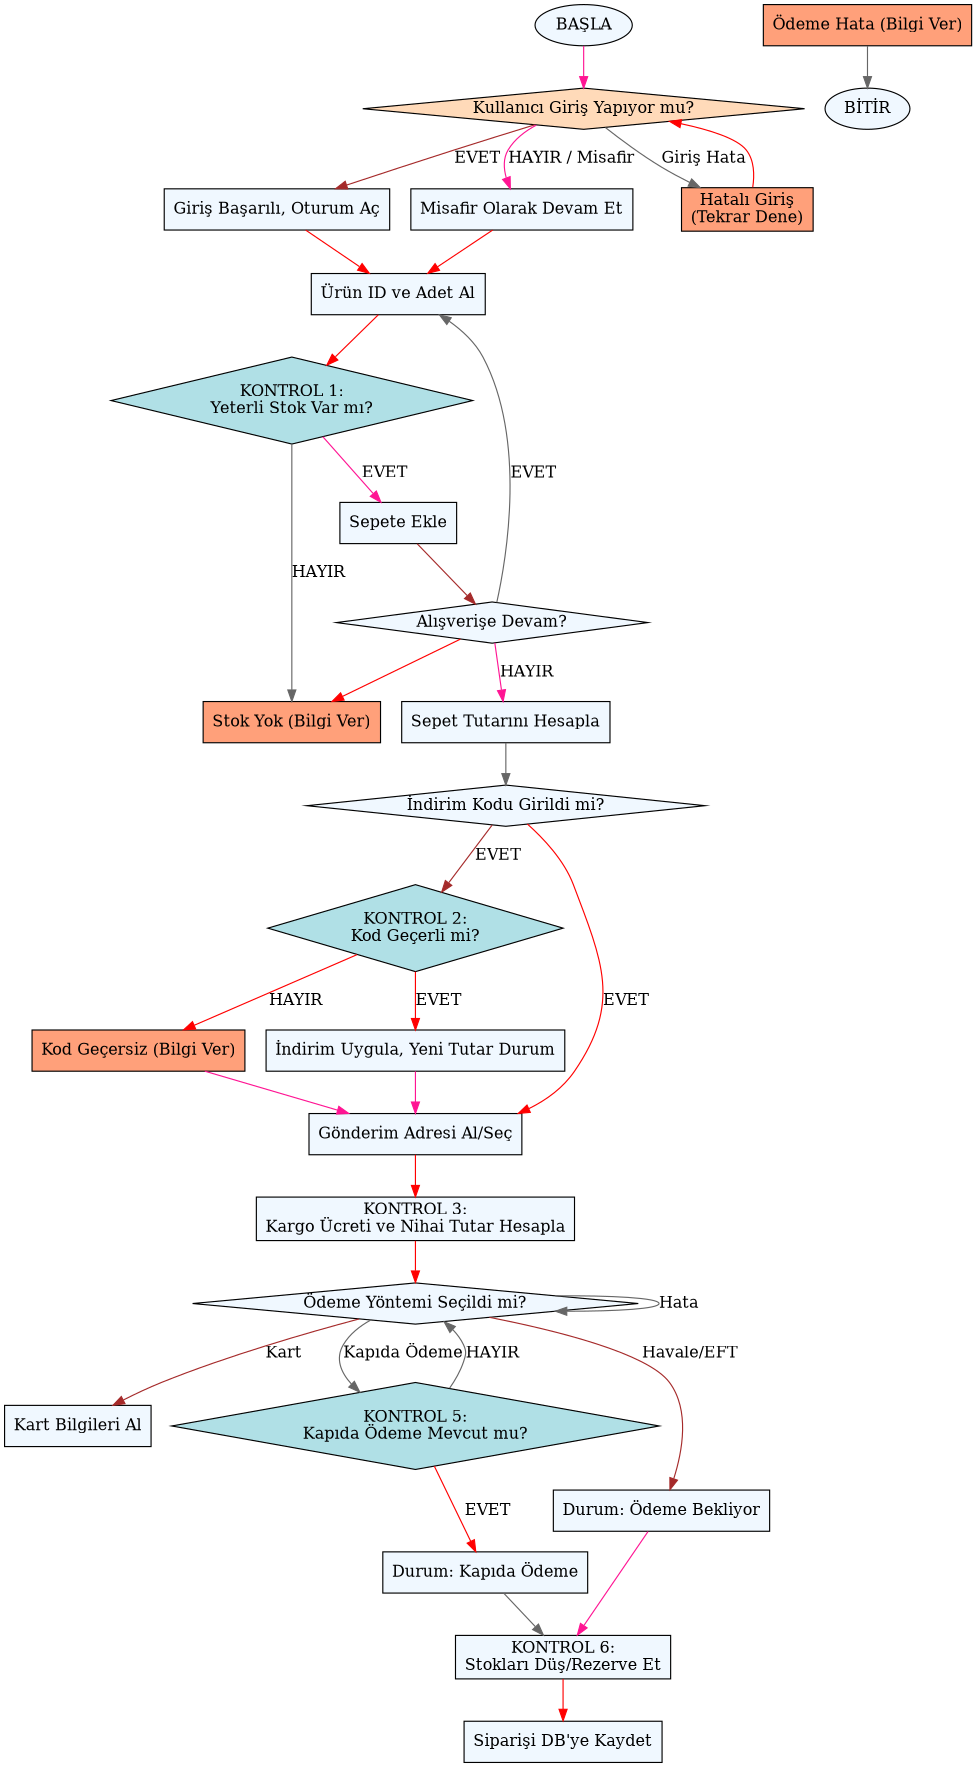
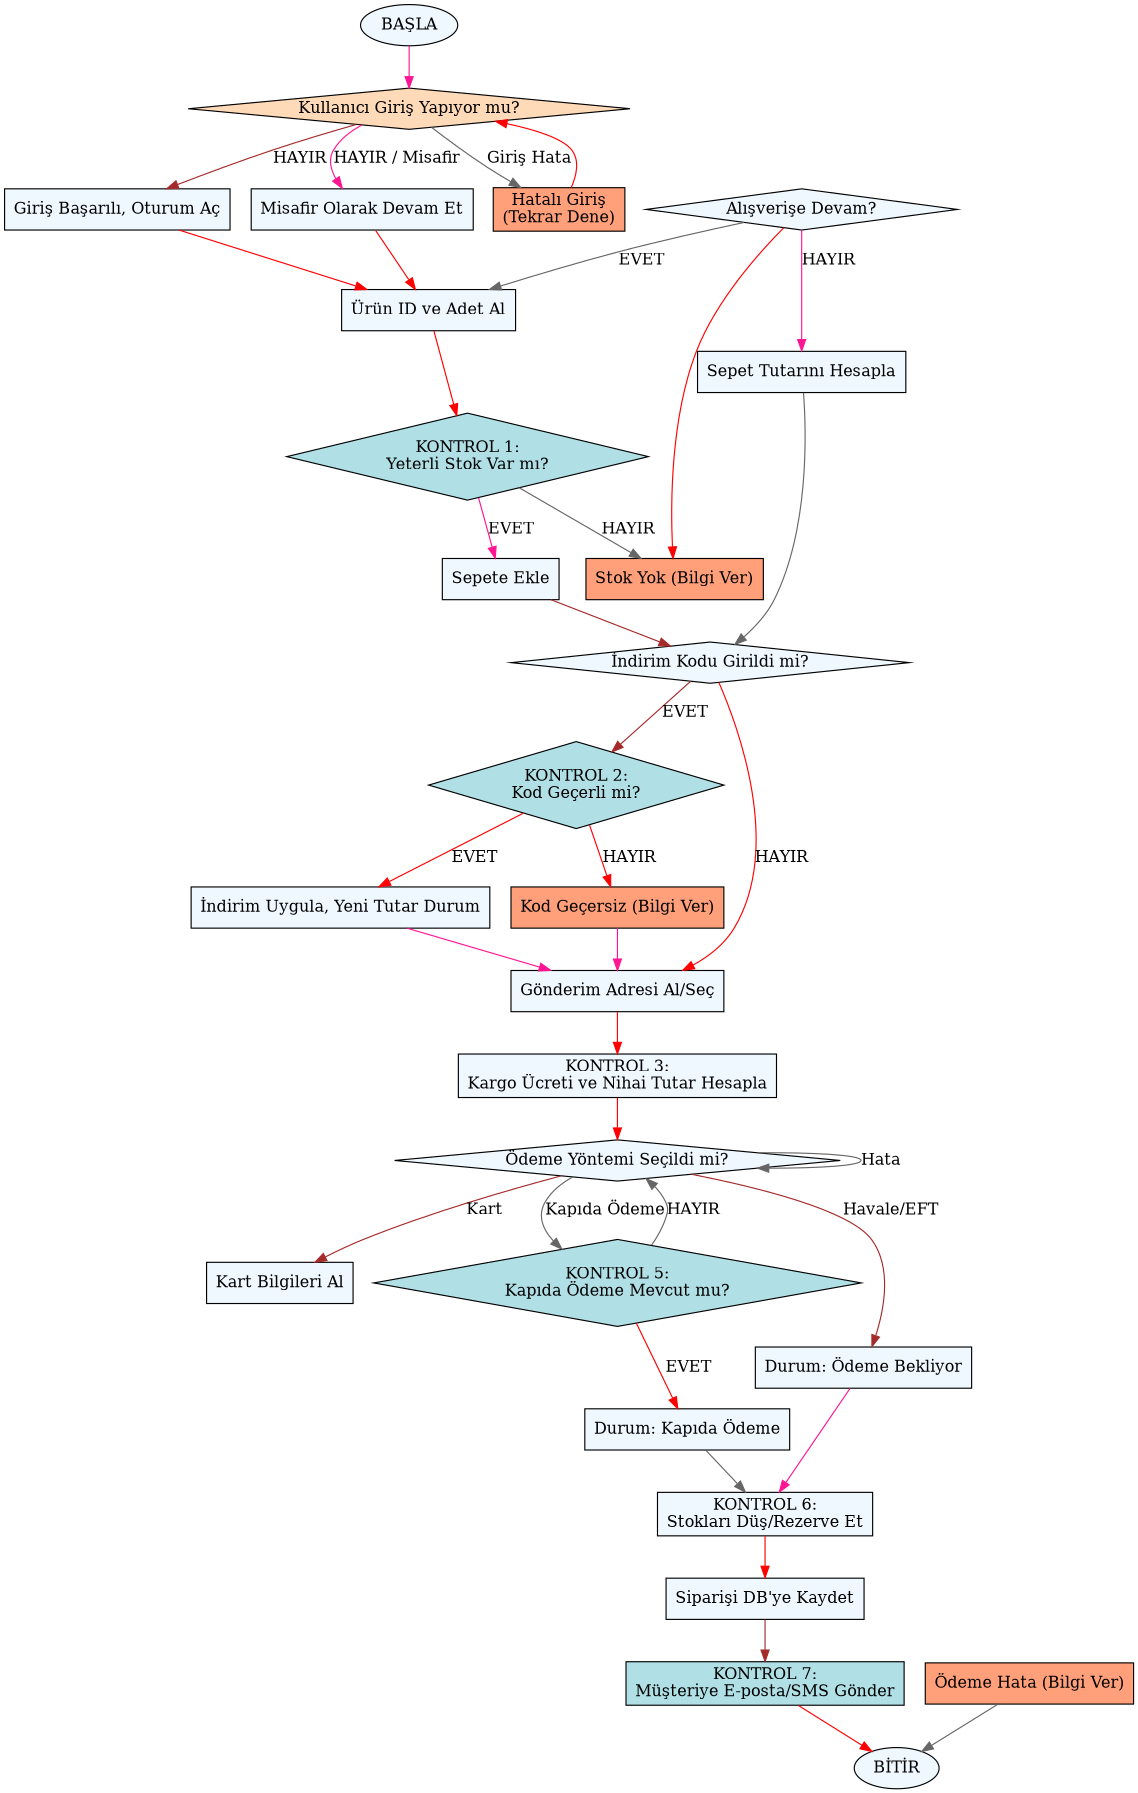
edge "Kullanıcı Giriş Yapıyor mu?" -> "Giriş Başarılı, Oturum Aç": label "EVET" -> "HAYIR"
edge "Sepete Ekle" -> "Alışverişe Devam?": now "Sepete Ekle" -> "İndirim Kodu Girildi mi?"
edge "İndirim Kodu Girildi mi?" -> "Gönderim Adresi Al/Seç": label "EVET" -> "HAYIR"
node "KONTROL 7: Müşteriye E-posta/SMS Gönder": added
